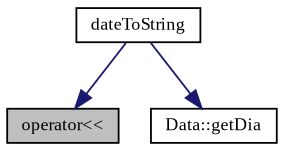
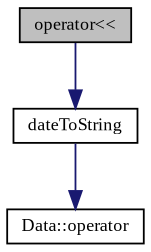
edge "dateToString" -> "operator<<": reversed
node "Data::getDia": label "Data::getDia" -> "Data::operator"
